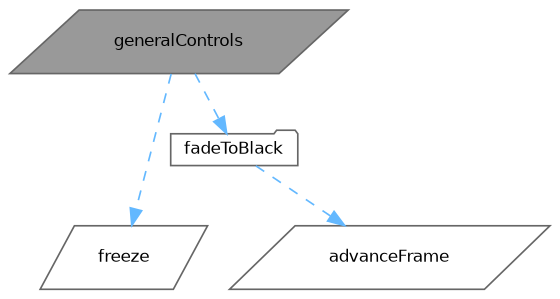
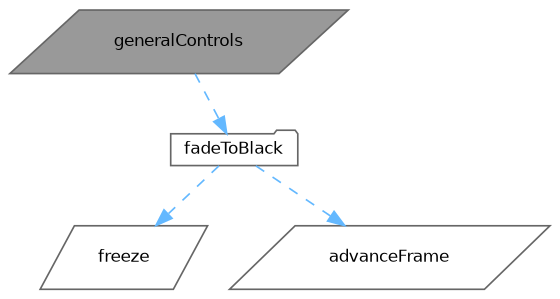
edge "generalControls" -> "freeze": now "fadeToBlack" -> "freeze"
